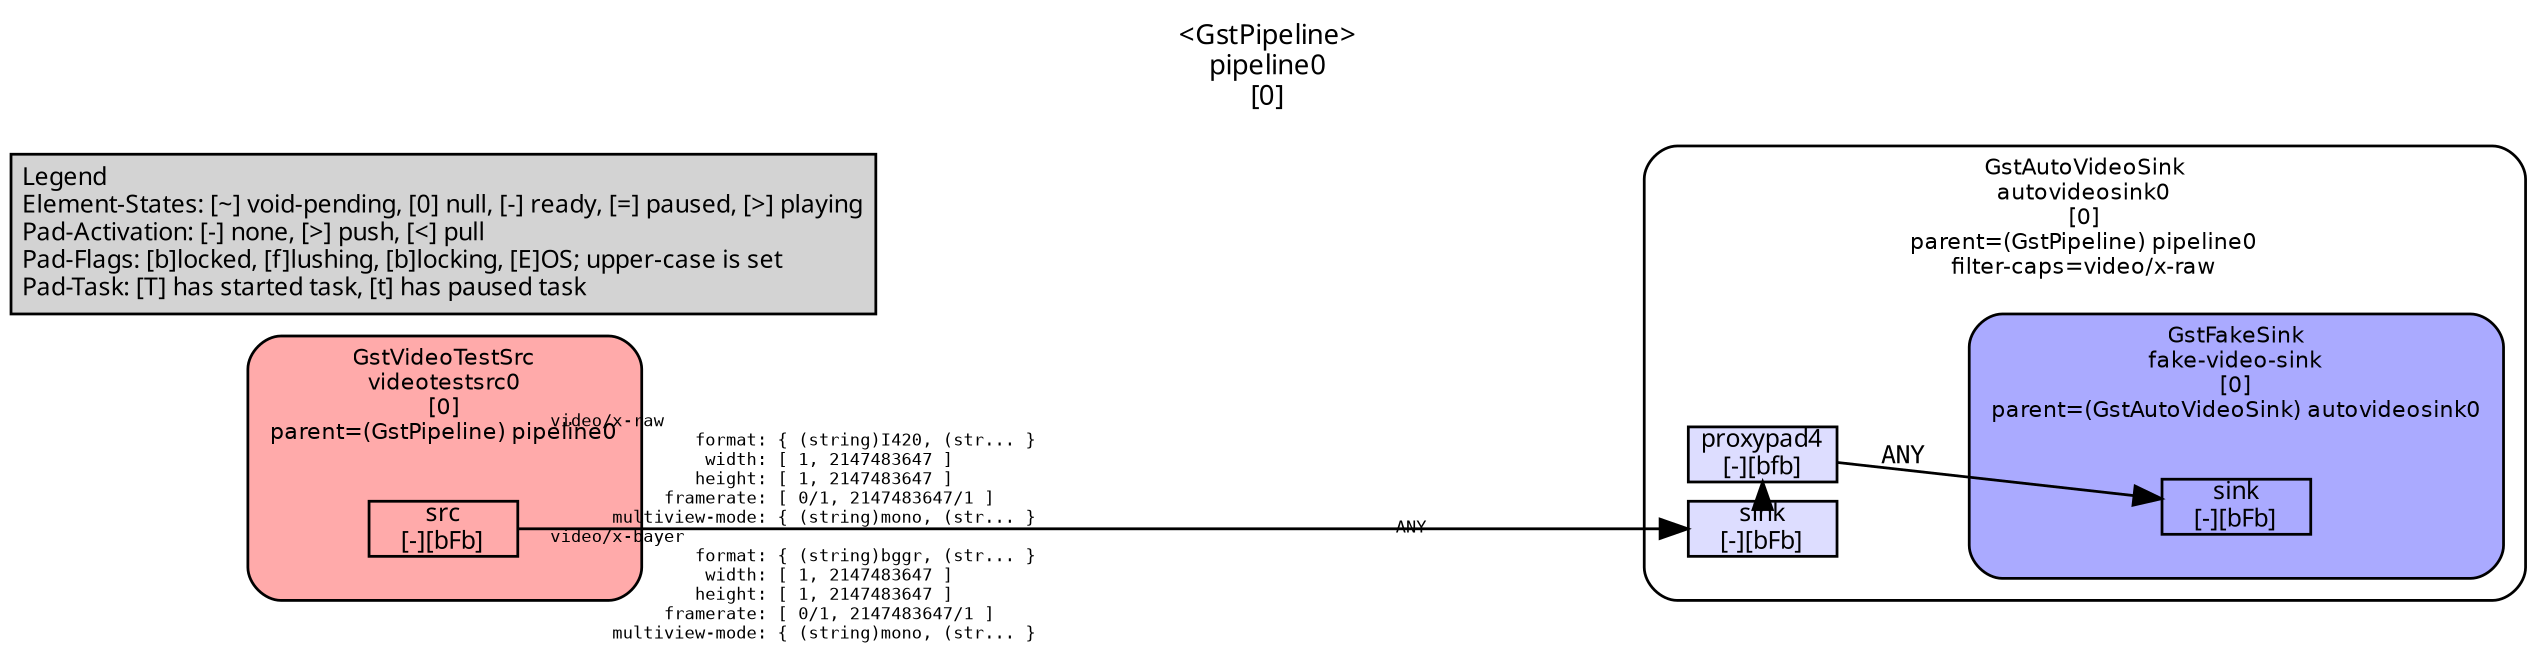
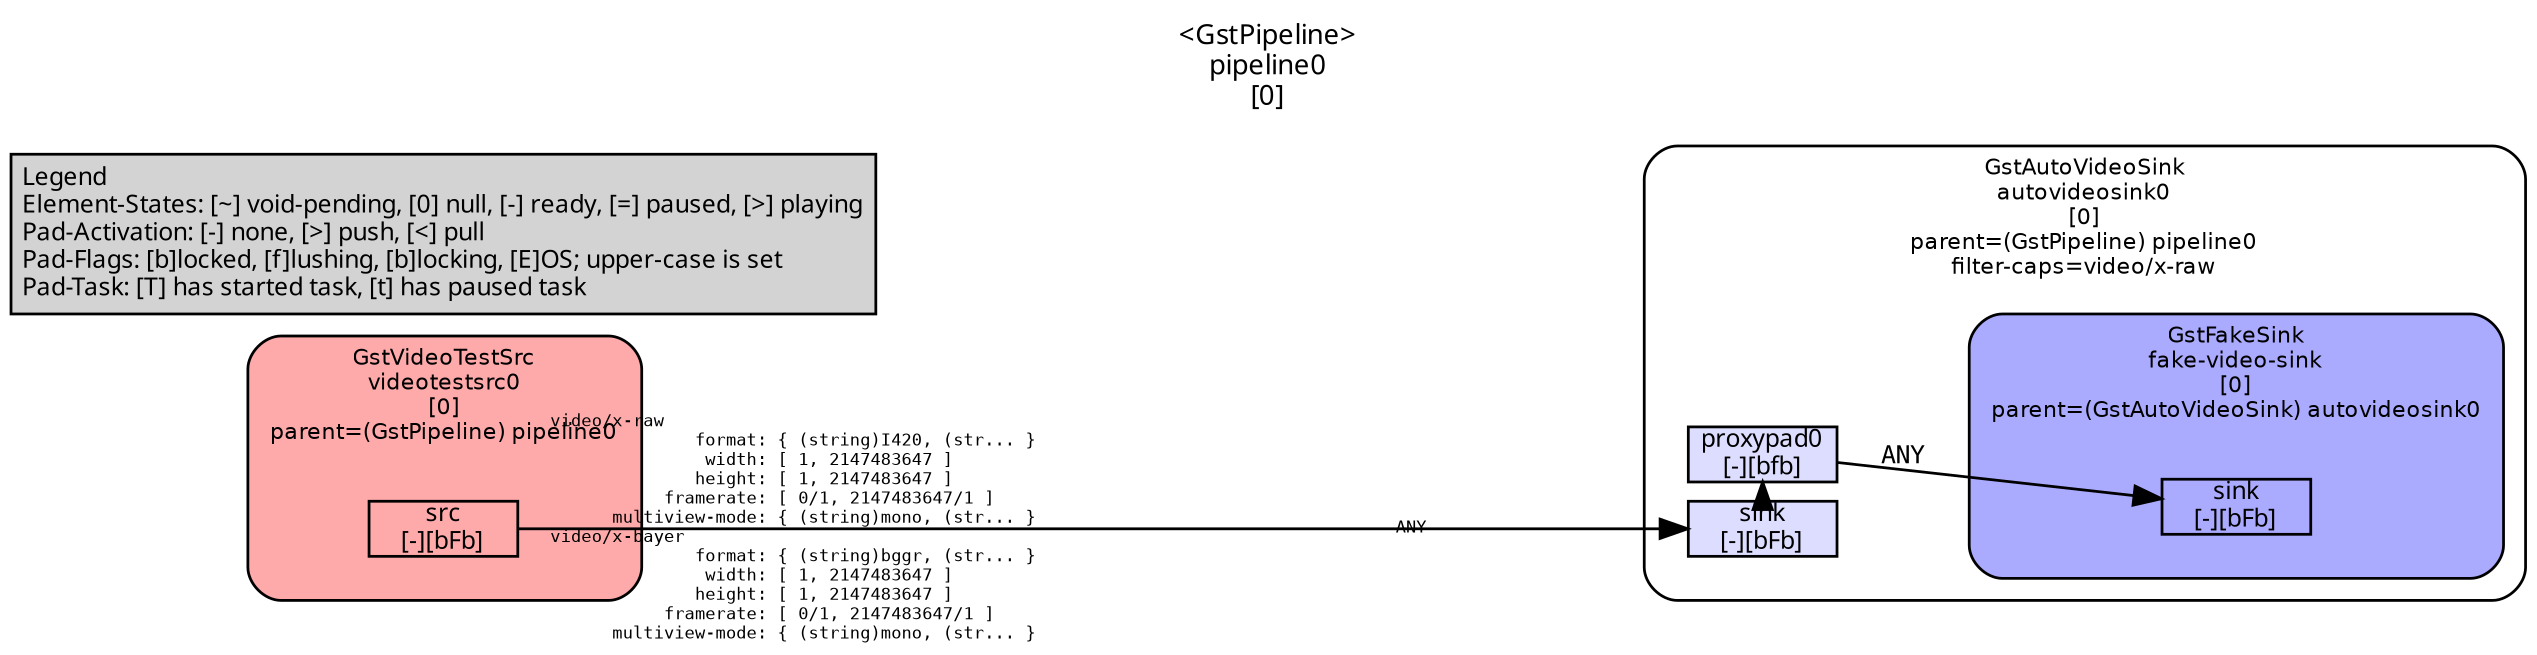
node "proxypad4 [-][bfb]": label "proxypad4 [-][bfb]" -> "proxypad0 [-][bfb]"
